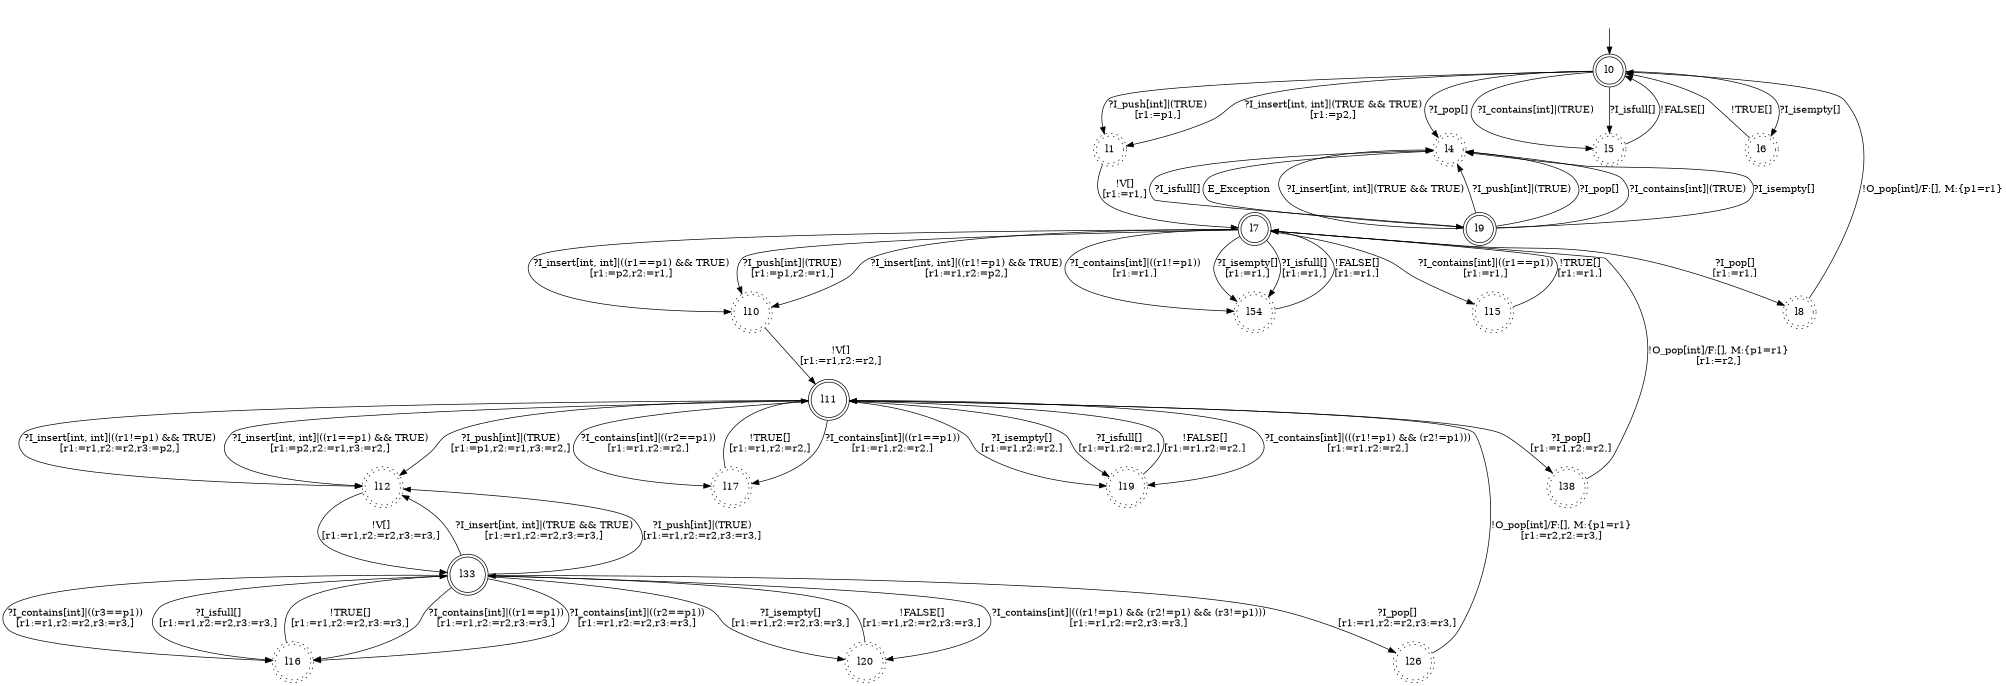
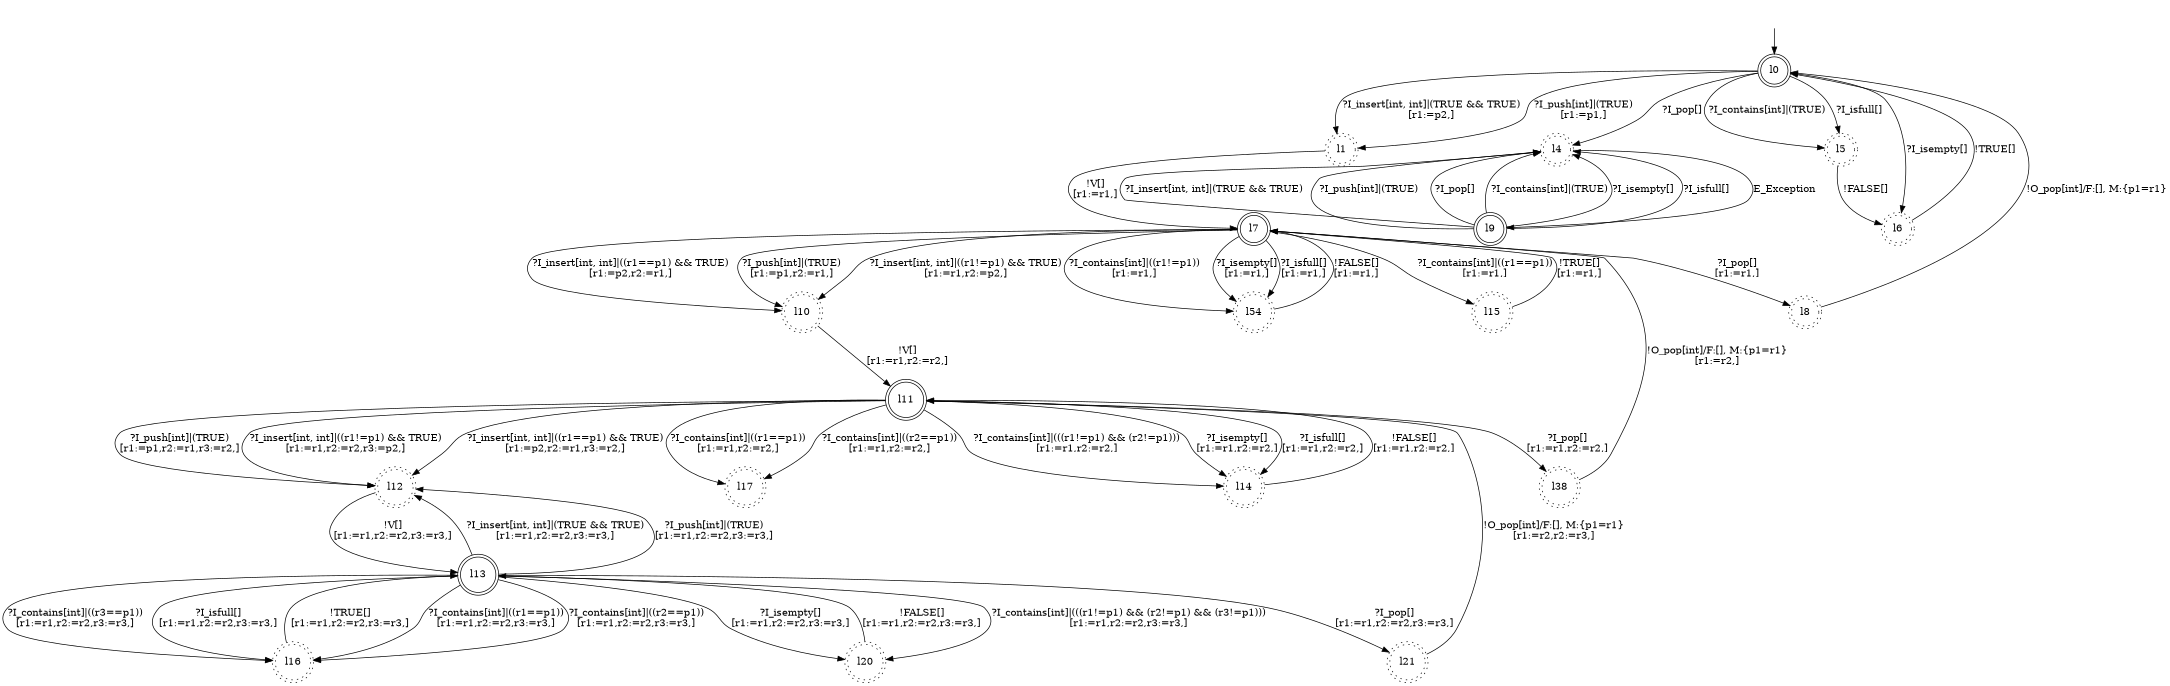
edge "l5" -> "l0": now "l5" -> "l6"
edge "l17" -> "l11": removed, label "!TRUE[] [r1:=r1,r2:=r2,]"
node "l19": label "l19" -> "l14"
node "l33": label "l33" -> "l13"
node "l26": label "l26" -> "l21"
